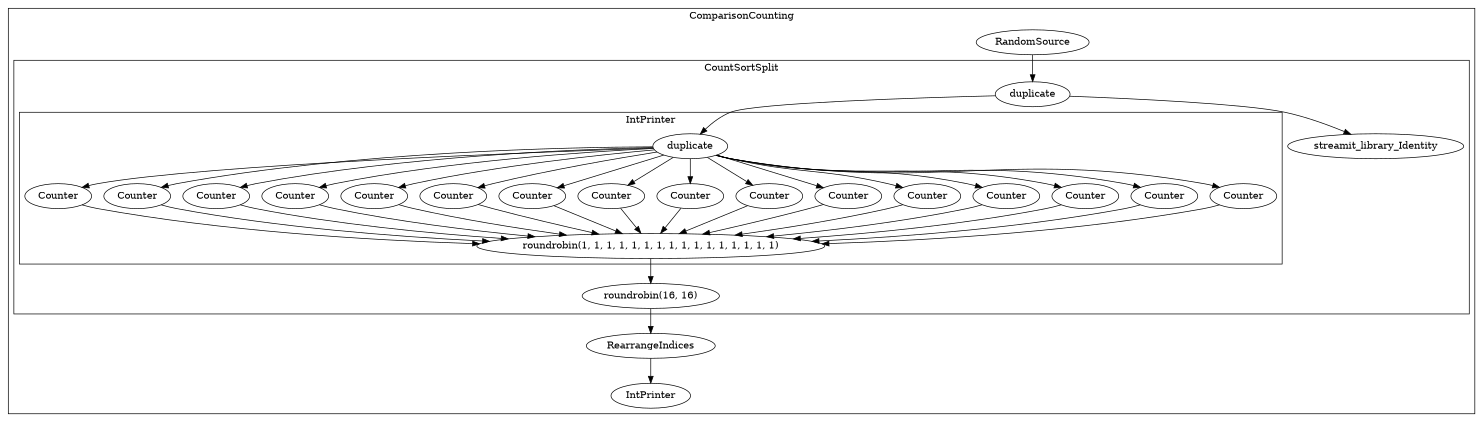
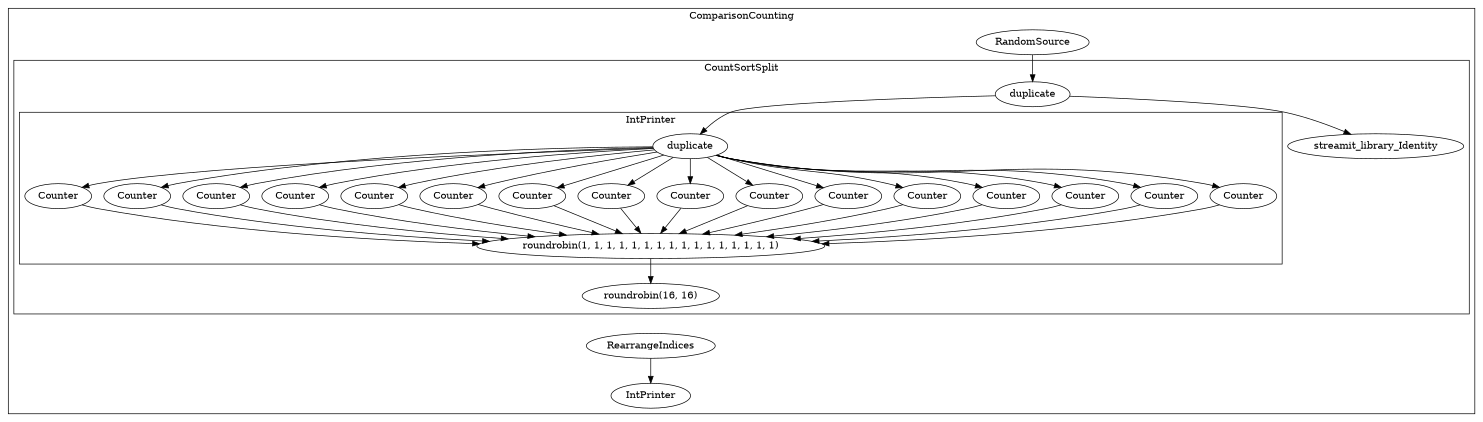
edge "roundrobin(16, 16)" -> "RearrangeIndices": removed
